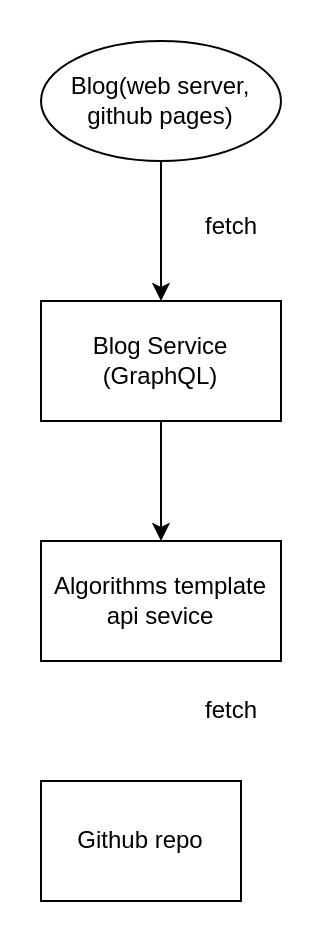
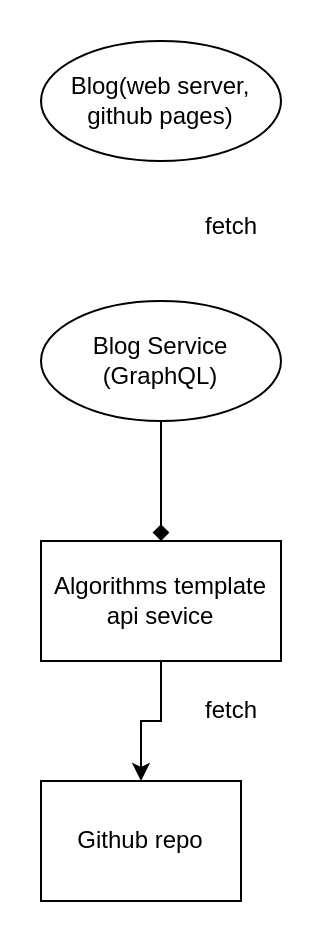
edge "Blog(web server, github pages)" -> "Blog Service (GraphQL)": removed
node "Blog Service (GraphQL)": shape rectangle -> ellipse
edge "Blog Service (GraphQL)" -> "Algorithms template api sevice": arrowhead classic -> diamond
edge "Algorithms template api sevice" -> "Github repo": added
